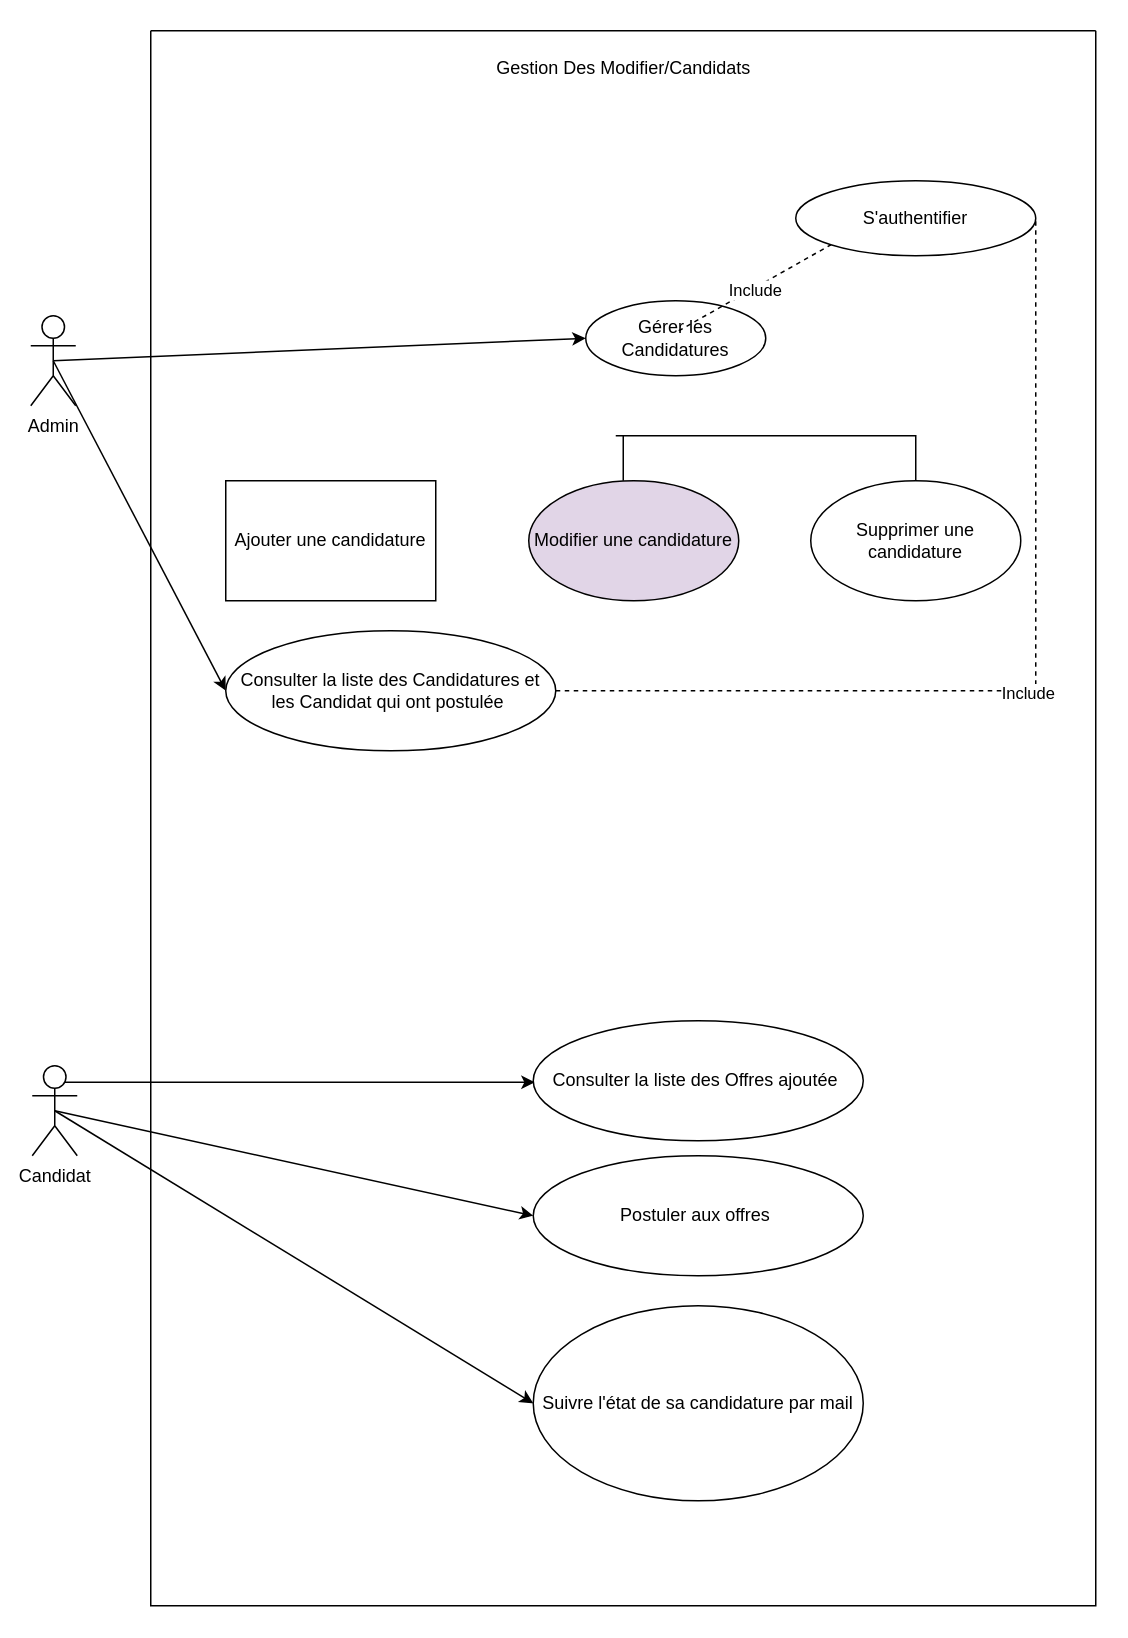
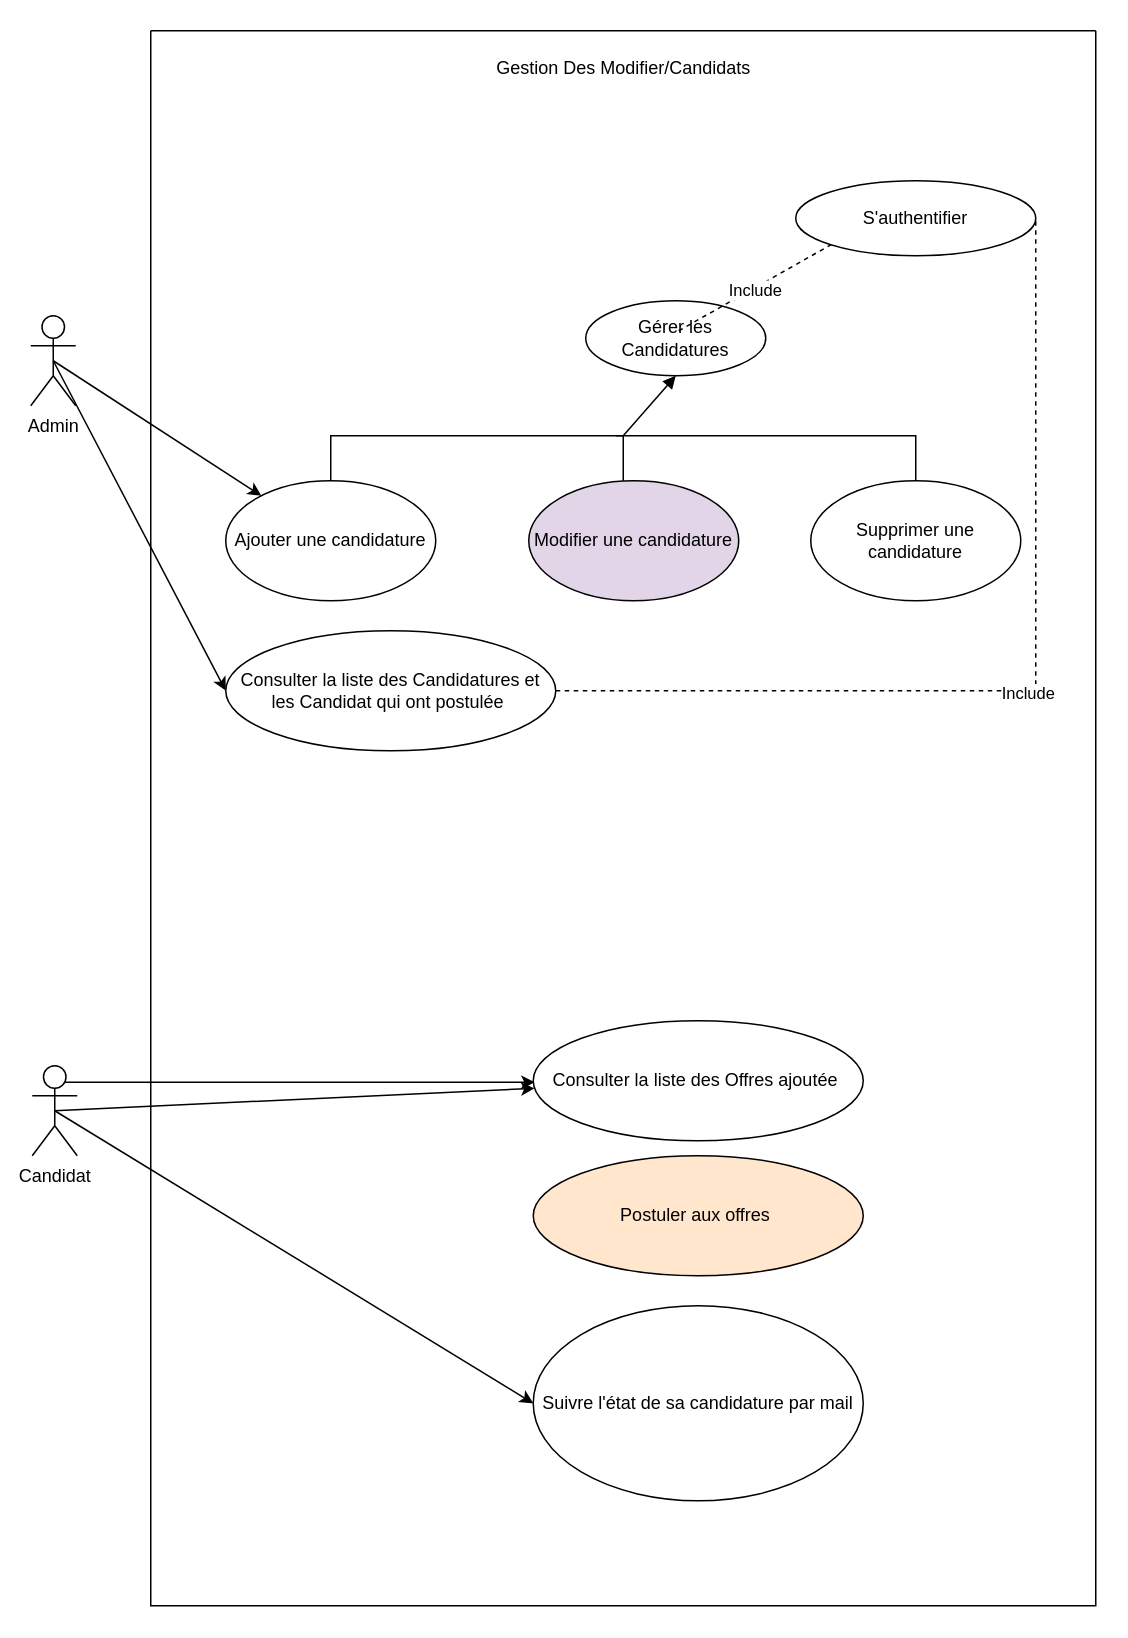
edge "Admin" -> "Gérer les Candidatures": now "Admin" -> "Ajouter une candidature"
edge "Ajouter une candidature" -> "Gérer les Candidatures": added
node "Ajouter une candidature": shape rectangle -> ellipse
edge "Candidat" -> "Postuler aux offres": now "Candidat" -> "Consulter la liste des Offres ajoutée"
node "Postuler aux offres": fillcolor #ffffff -> #ffe6cc
